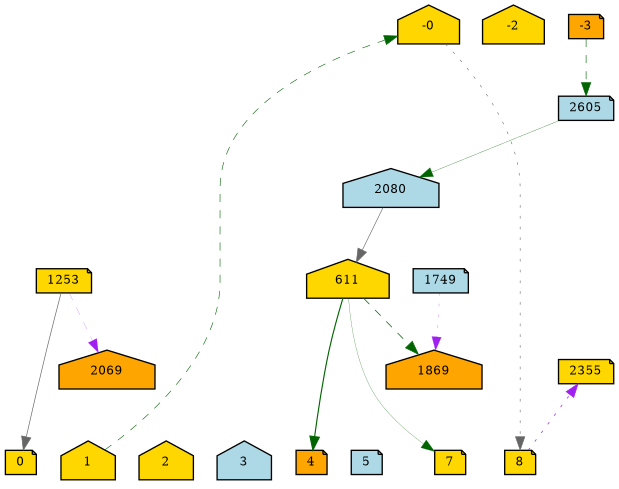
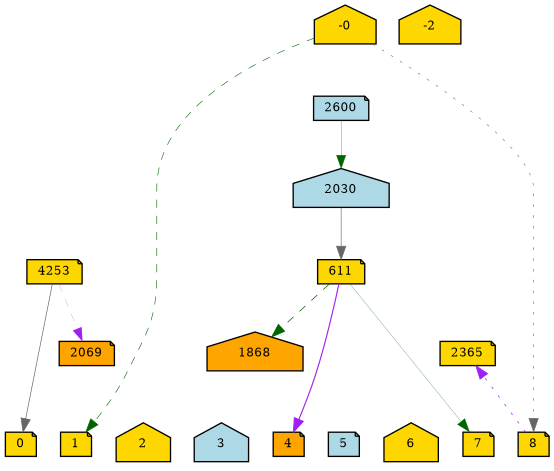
node "-3": removed
node "2605": label "2605" -> "2600"
node "2080": label "2080" -> "2030"
edge "1" -> "-0": reversed
node "1253": label "1253" -> "4253"
node "611": shape house -> note
node "1749": removed
edge "611" -> "4": color darkgreen -> purple
node "2069": shape house -> note
node "1869": label "1869" -> "1868"
node "2355": label "2355" -> "2365"
node "6": added
node "1": shape house -> note
